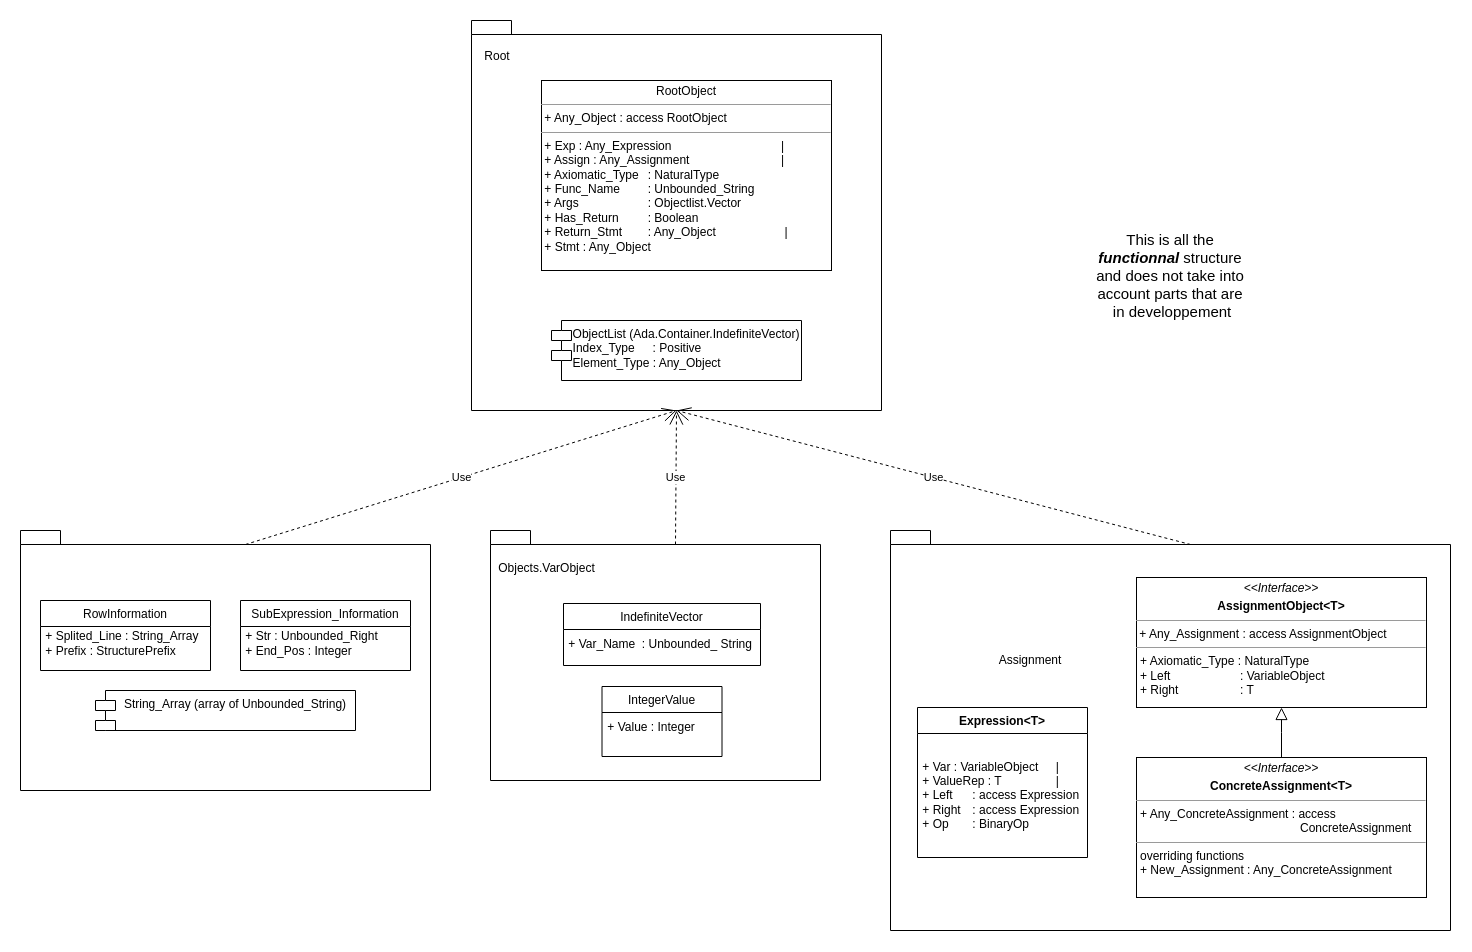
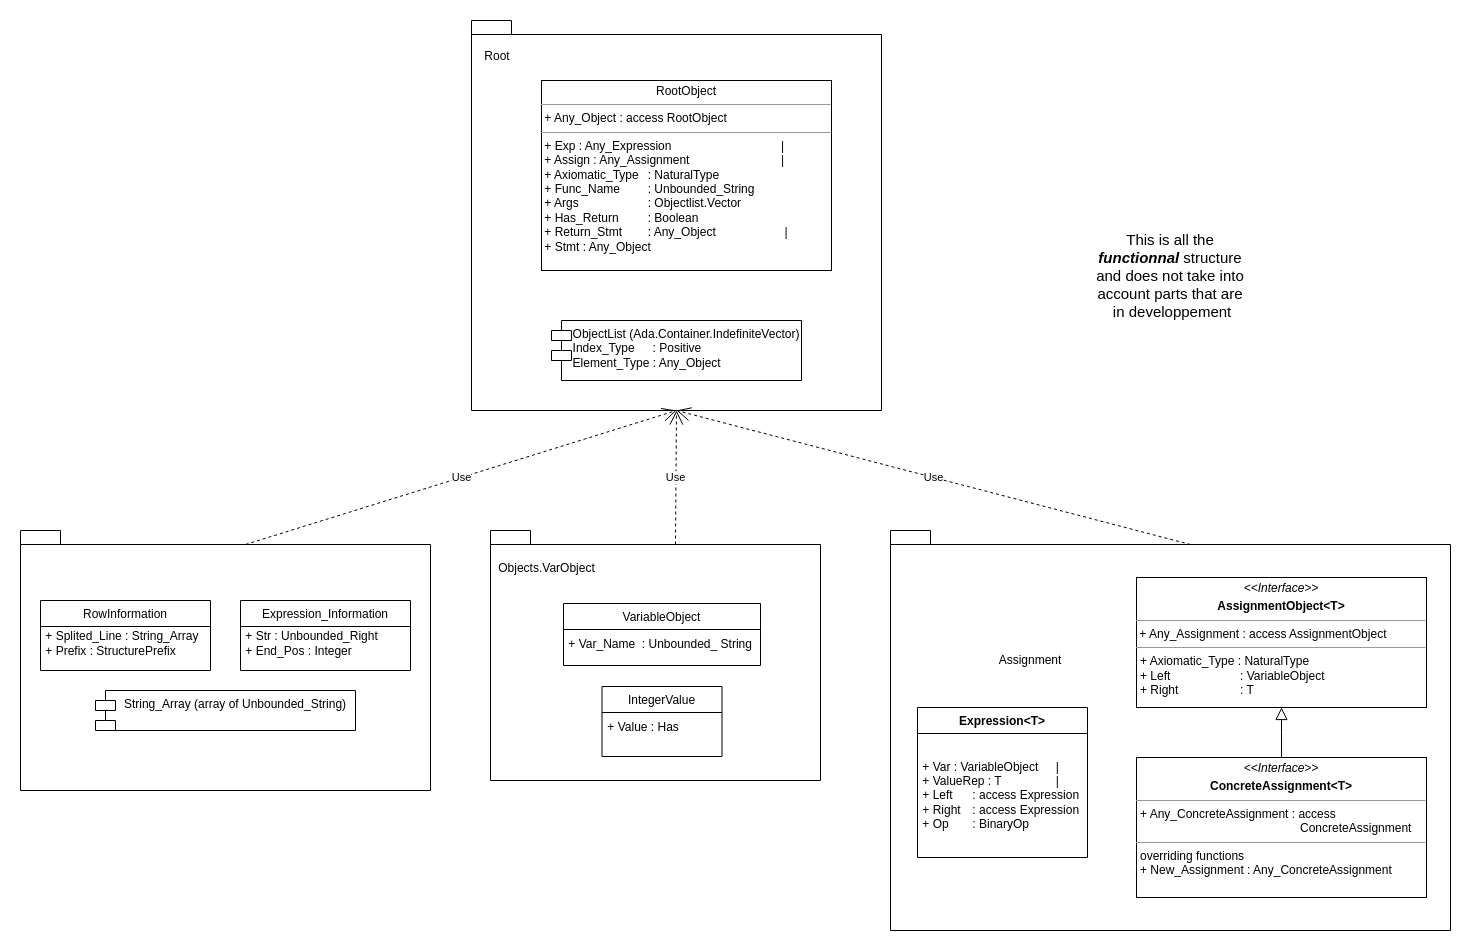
node "SubExpression_Information": label "SubExpression_Information" -> "Expression_Information"
node "IndefiniteVector": label "IndefiniteVector" -> "VariableObject"
node "+ Value : Integer": label "+ Value : Integer" -> "+ Value : Has"
